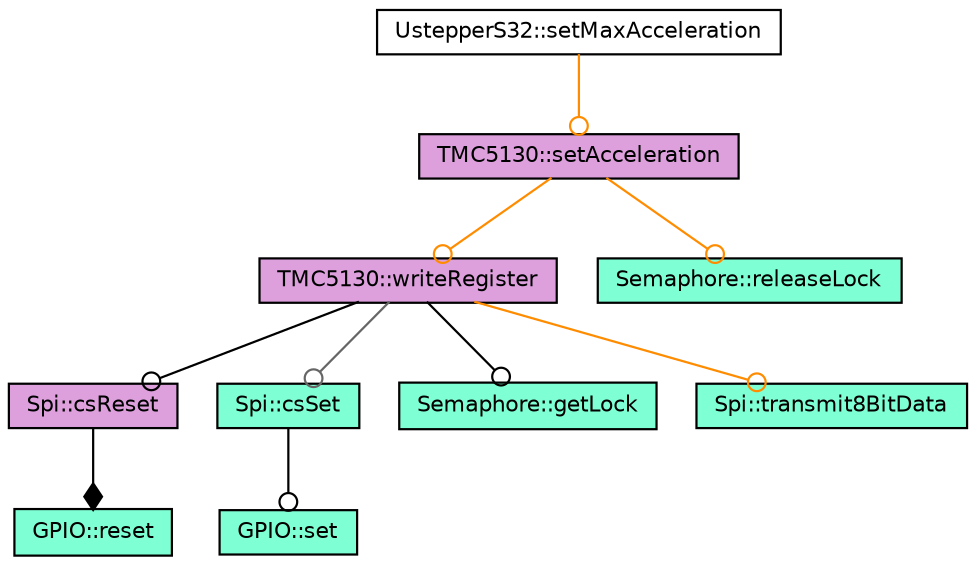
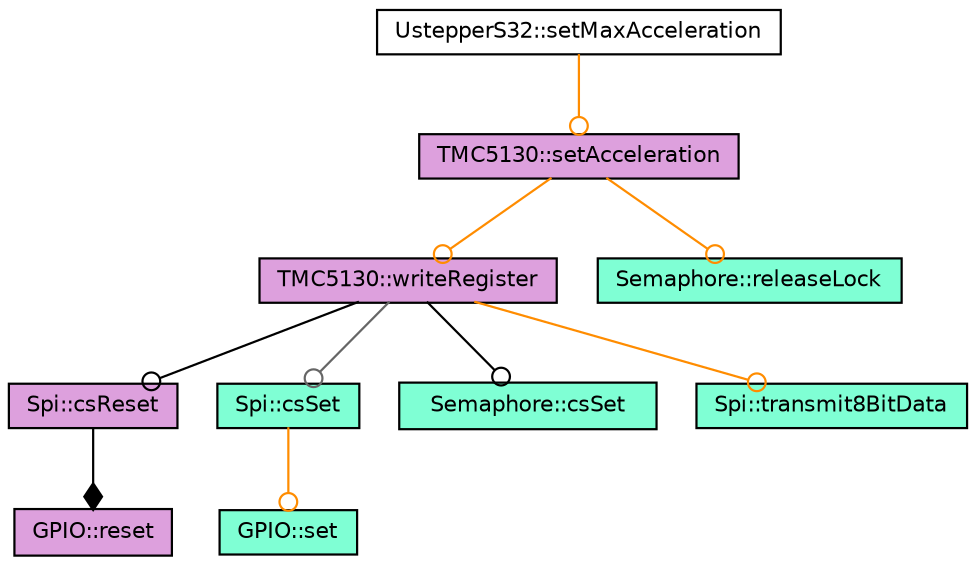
node "Semaphore::getLock": label "Semaphore::getLock" -> "Semaphore::csSet"
edge "Spi::csSet" -> "GPIO::set": color black -> darkorange
node "GPIO::reset": fillcolor aquamarine -> plum
